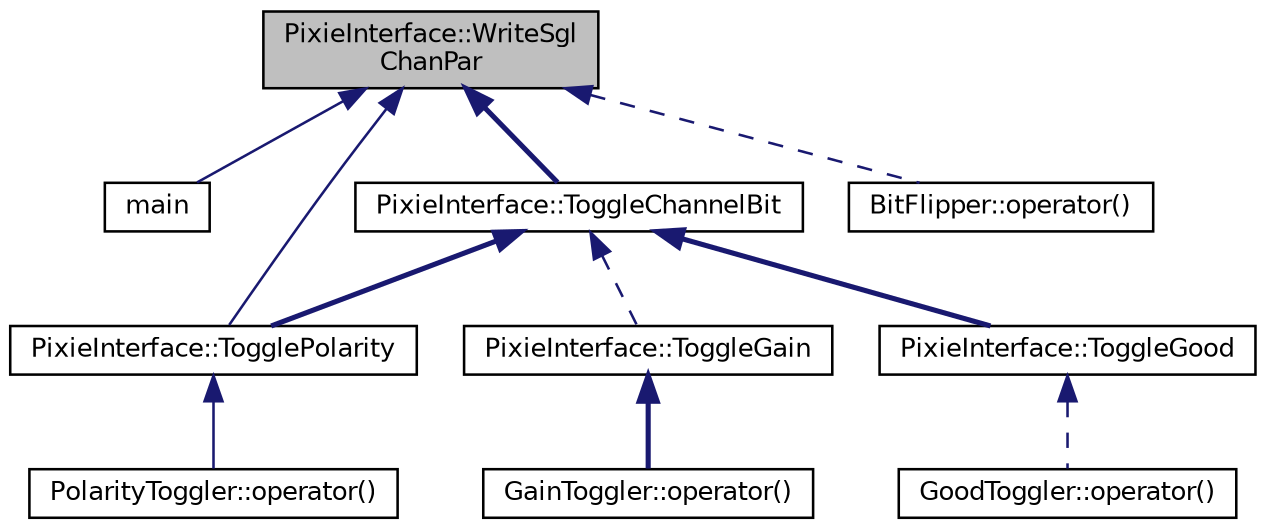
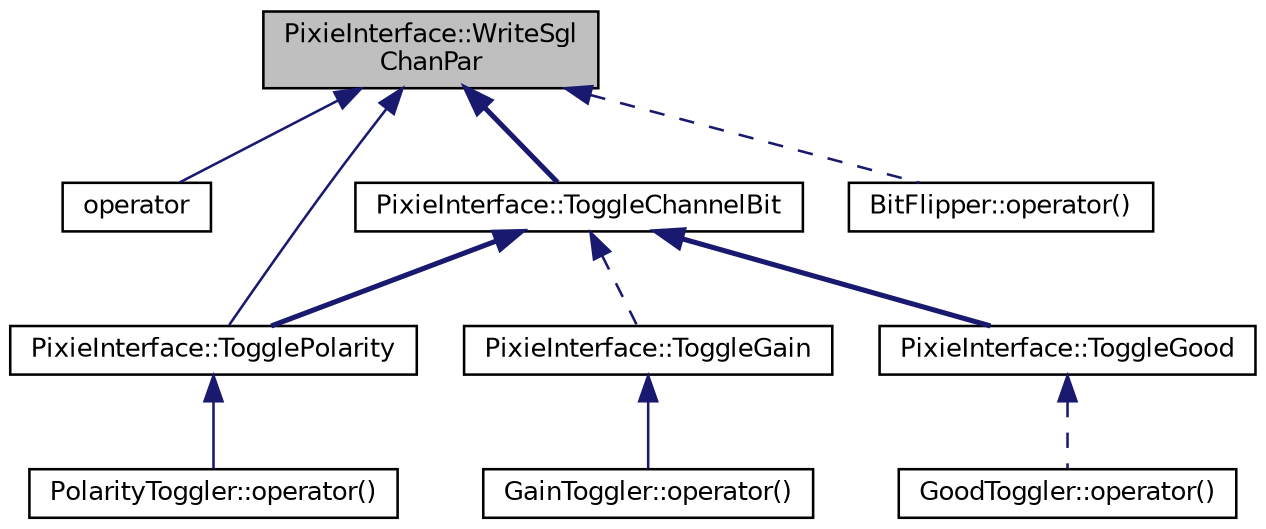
node "main": label "main" -> "operator"
edge "GainToggler::operator()" -> "PixieInterface::ToggleGain": style bold -> solid
